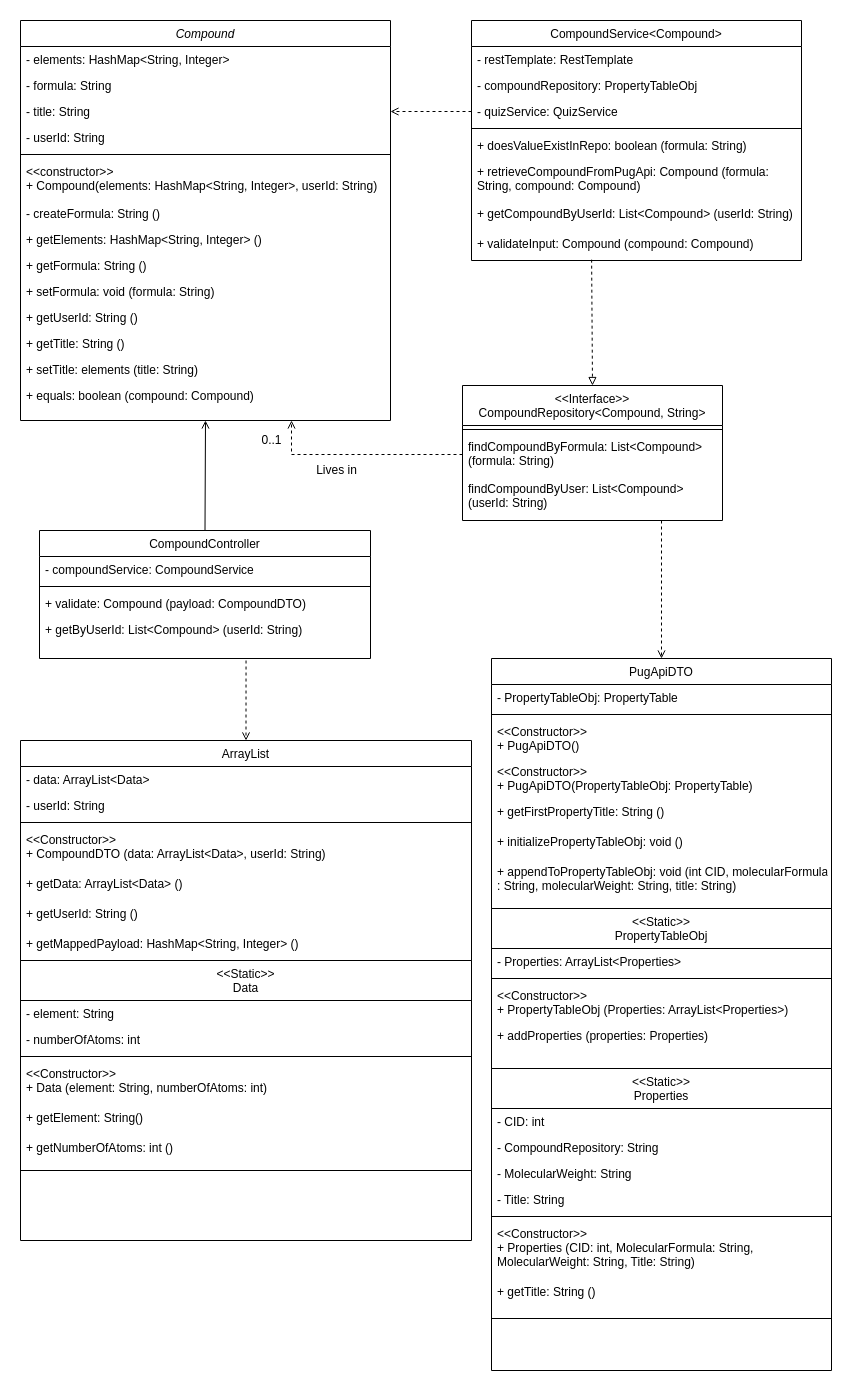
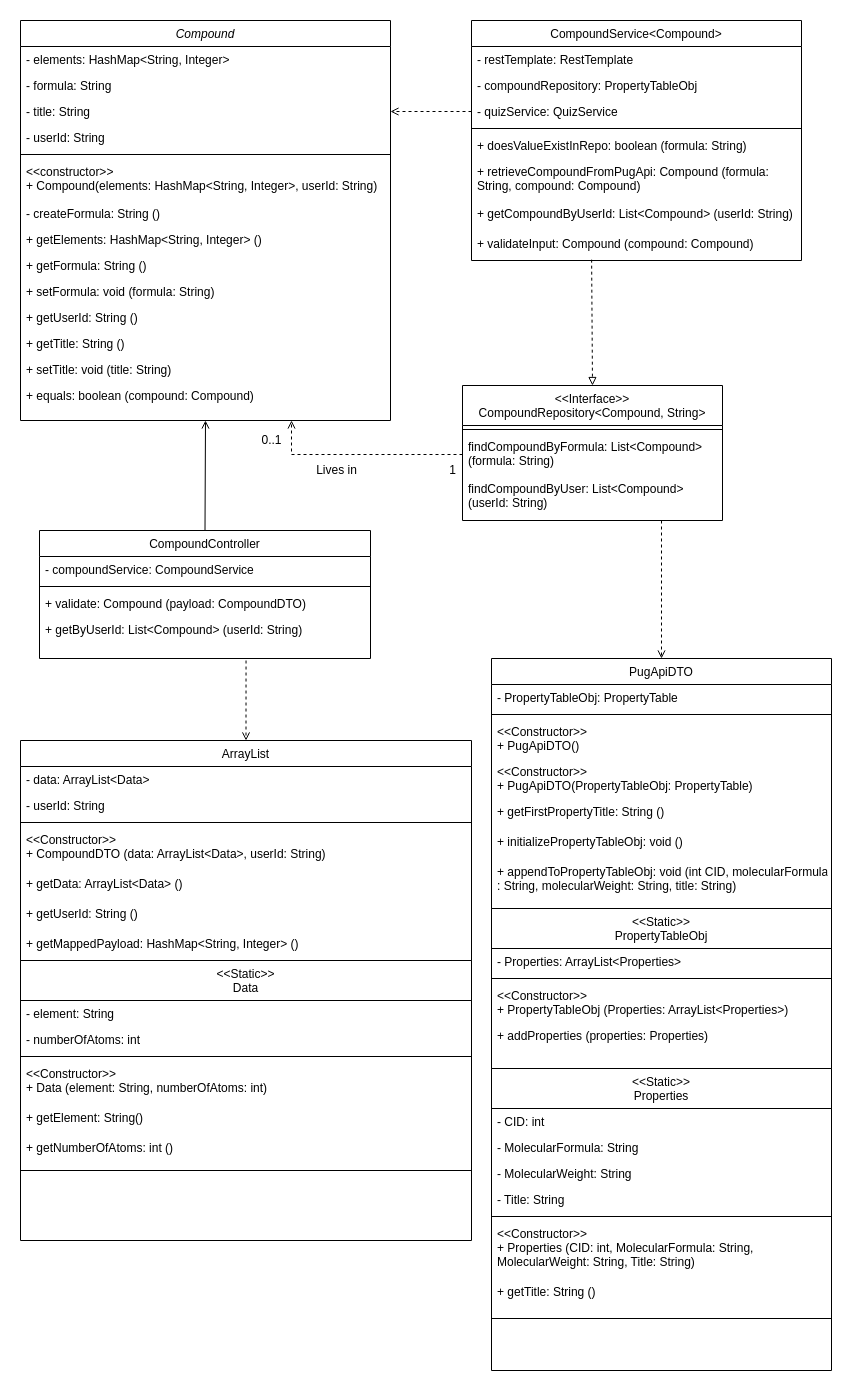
node "+ setTitle: elements (title: String)": label "+ setTitle: elements (title: String)" -> "+ setTitle: void (title: String)"
node "1": added
node "- CompoundRepository: String": label "- CompoundRepository: String" -> "- MolecularFormula: String"
